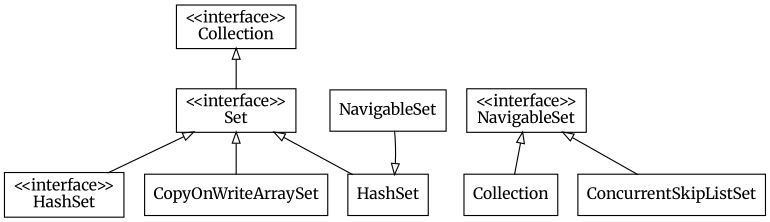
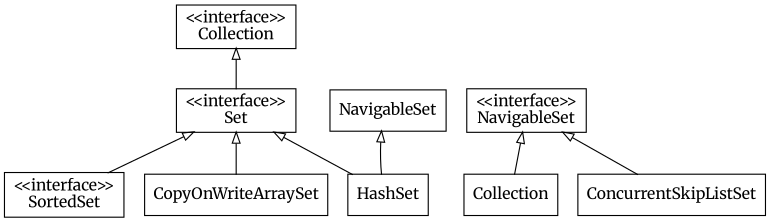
edge "NavigableSet" -> "HashSet": reversed
node "<<interface>> HashSet": label "<<interface>> HashSet" -> "<<interface>> SortedSet"
